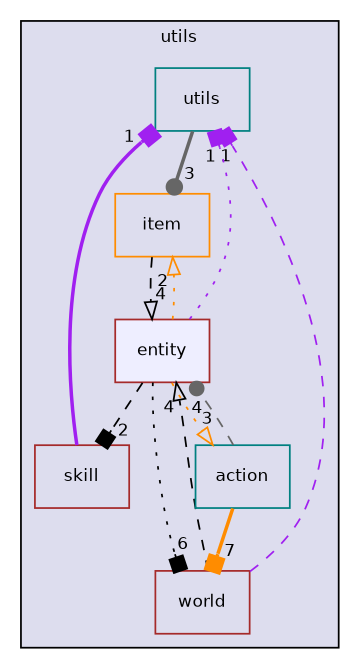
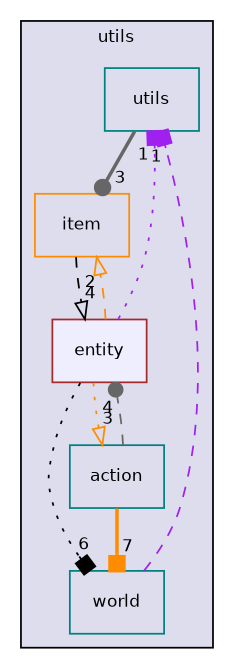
edge "entity" -> "item": style dotted -> dashed
node "skill": removed
edge "world" -> "entity": removed
node "world": color brown -> teal
